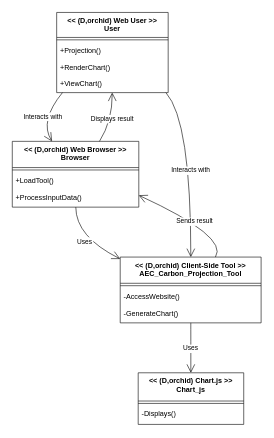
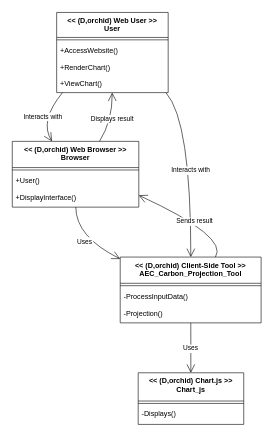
node "+Projection()": label "+Projection()" -> "+AccessWebsite()"
node "+LoadTool()": label "+LoadTool()" -> "+User()"
node "+ProcessInputData()": label "+ProcessInputData()" -> "+DisplayInterface()"
node "-AccessWebsite()": label "-AccessWebsite()" -> "-ProcessInputData()"
node "-GenerateChart()": label "-GenerateChart()" -> "-Projection()"
